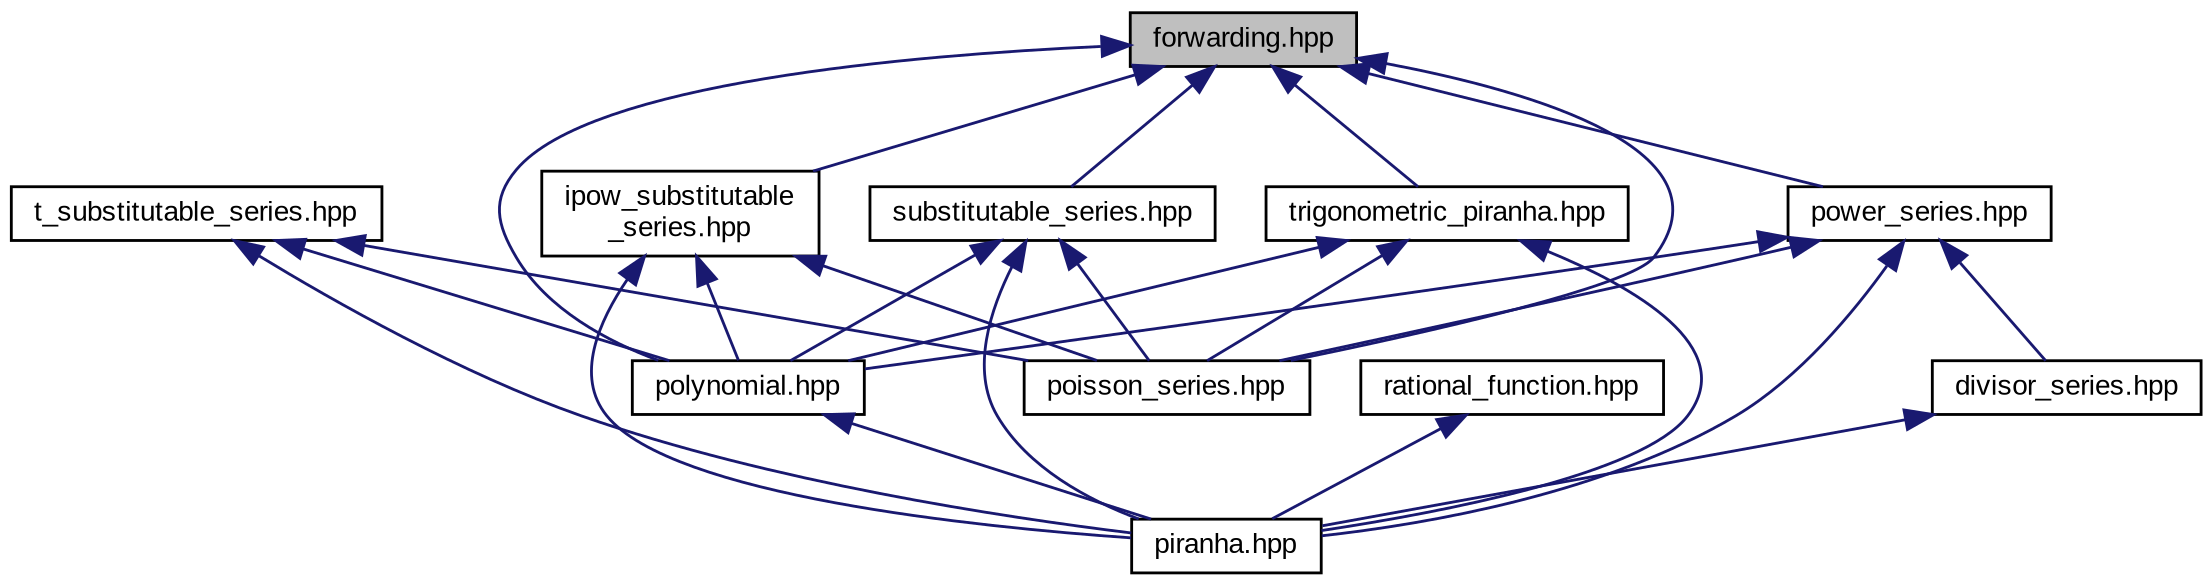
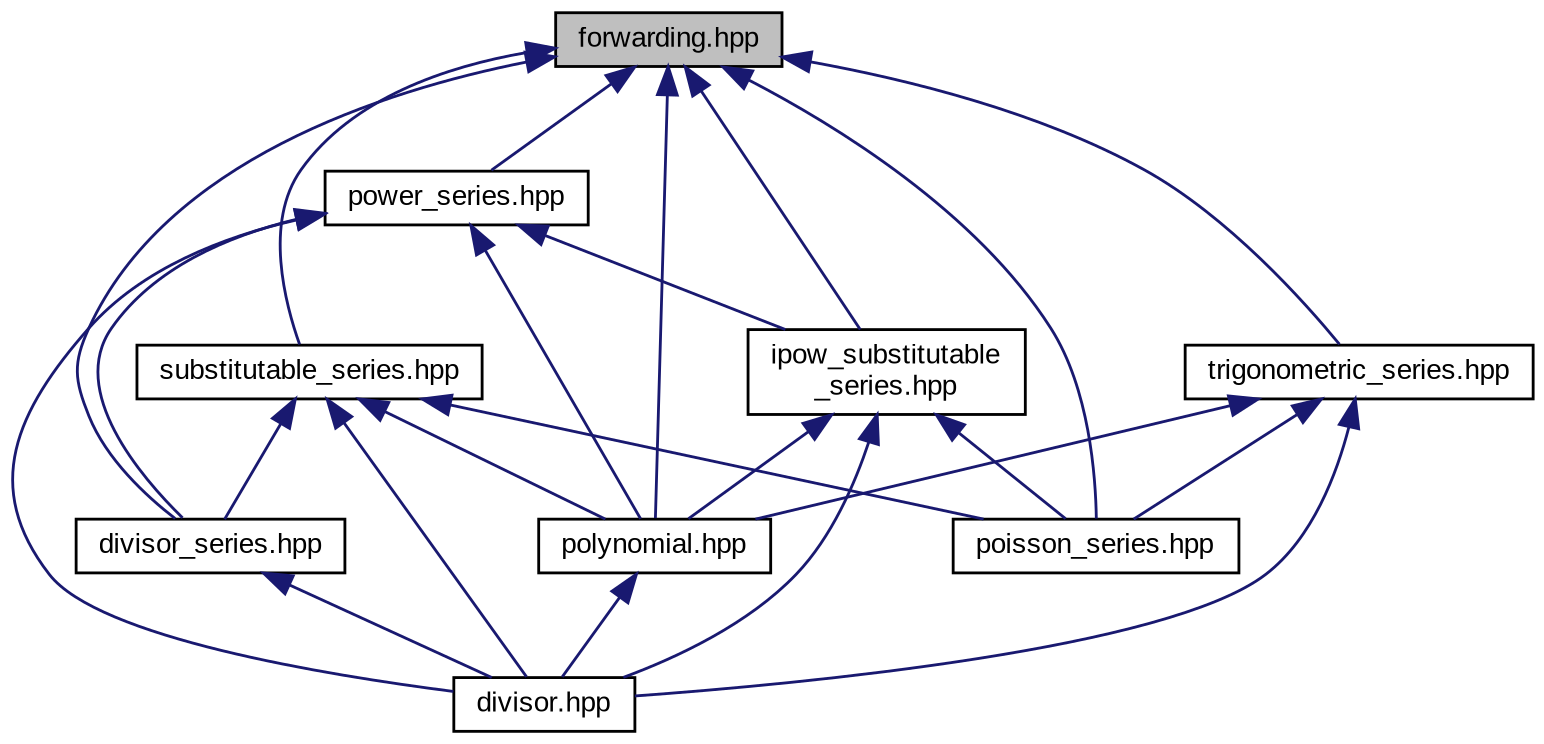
edge "divisor_series.hpp" -> "forwarding.hpp": added
node "t_substitutable_series.hpp": removed
node "trigonometric_piranha.hpp": label "trigonometric_piranha.hpp" -> "trigonometric_series.hpp"
edge "poisson_series.hpp" -> "power_series.hpp": now "ipow_substitutable _series.hpp" -> "power_series.hpp"
node "rational_function.hpp": removed
edge "divisor_series.hpp" -> "substitutable_series.hpp": added
node "piranha.hpp": label "piranha.hpp" -> "divisor.hpp"
